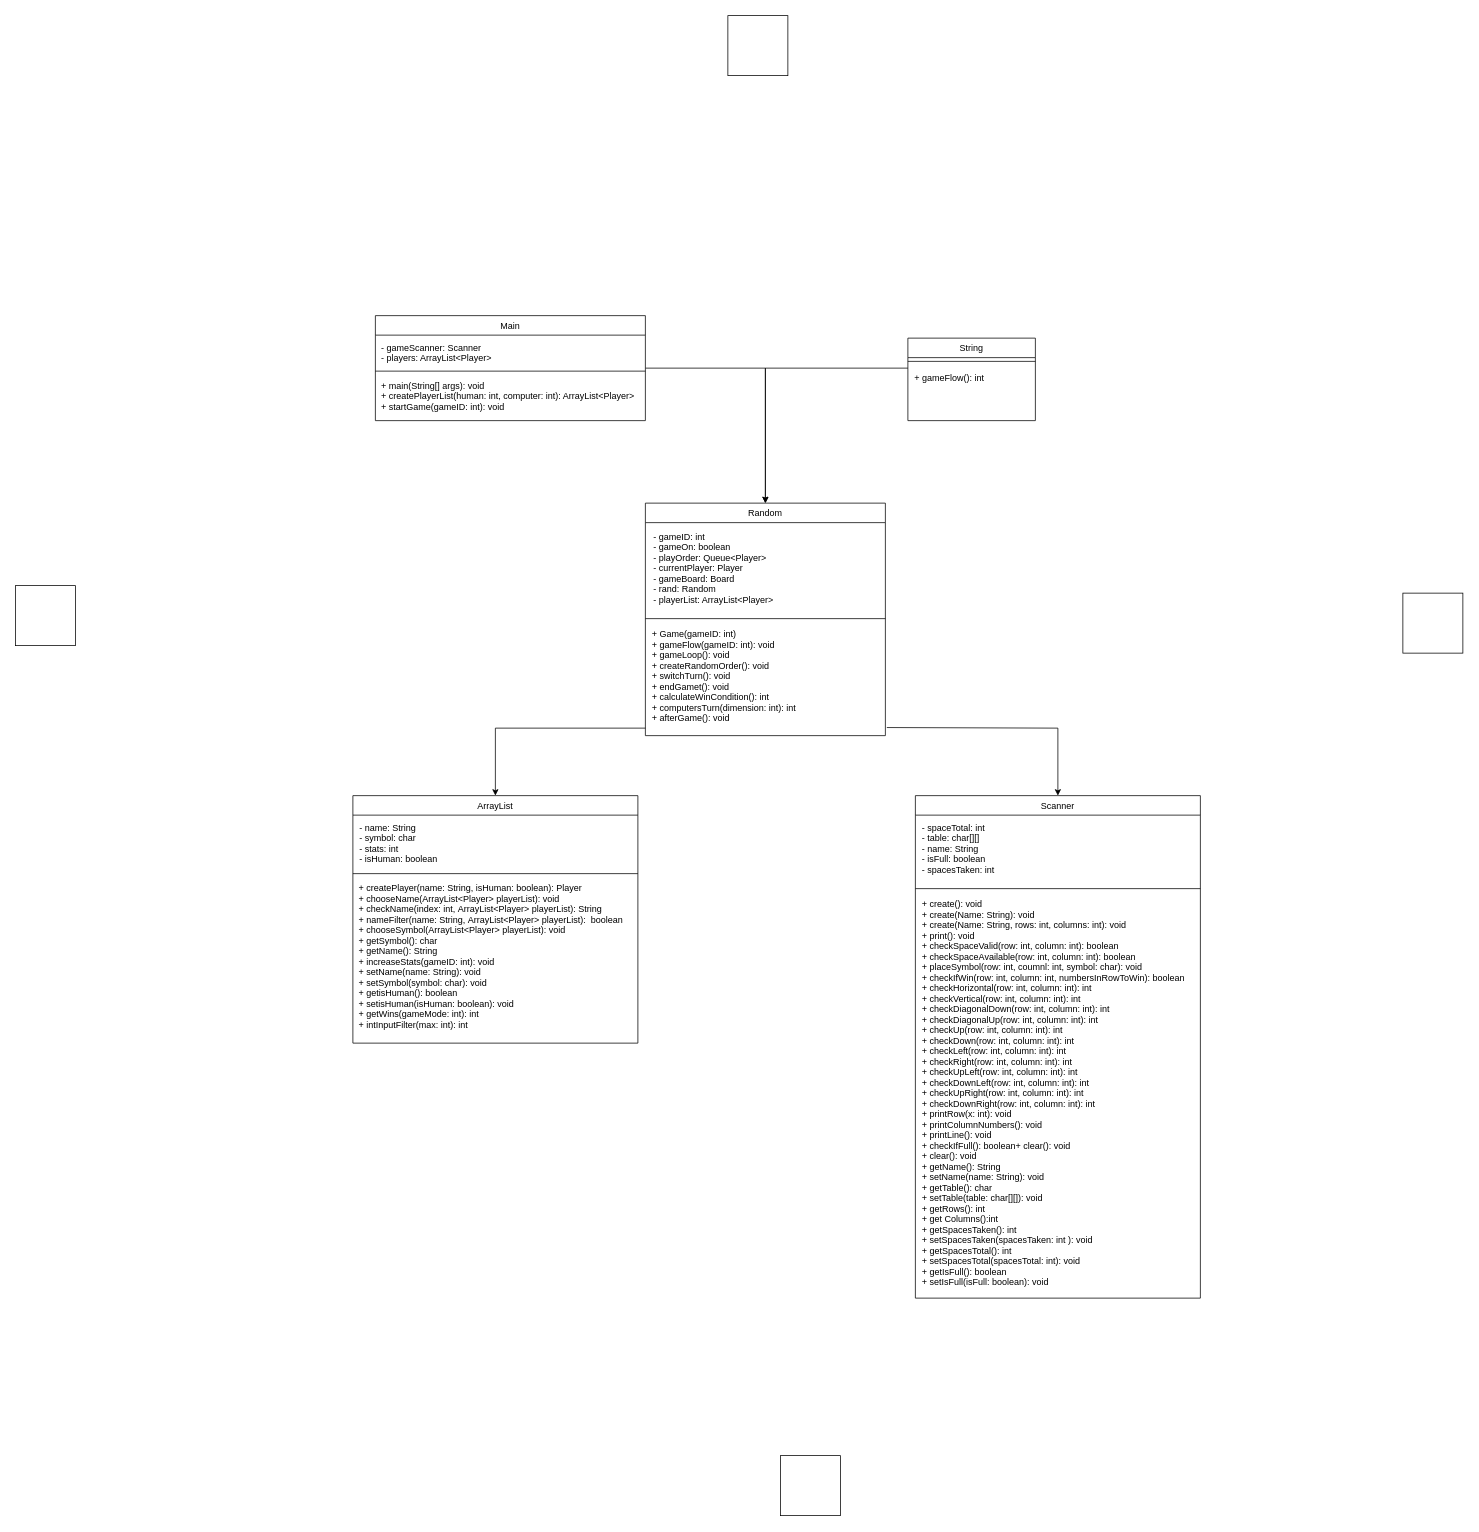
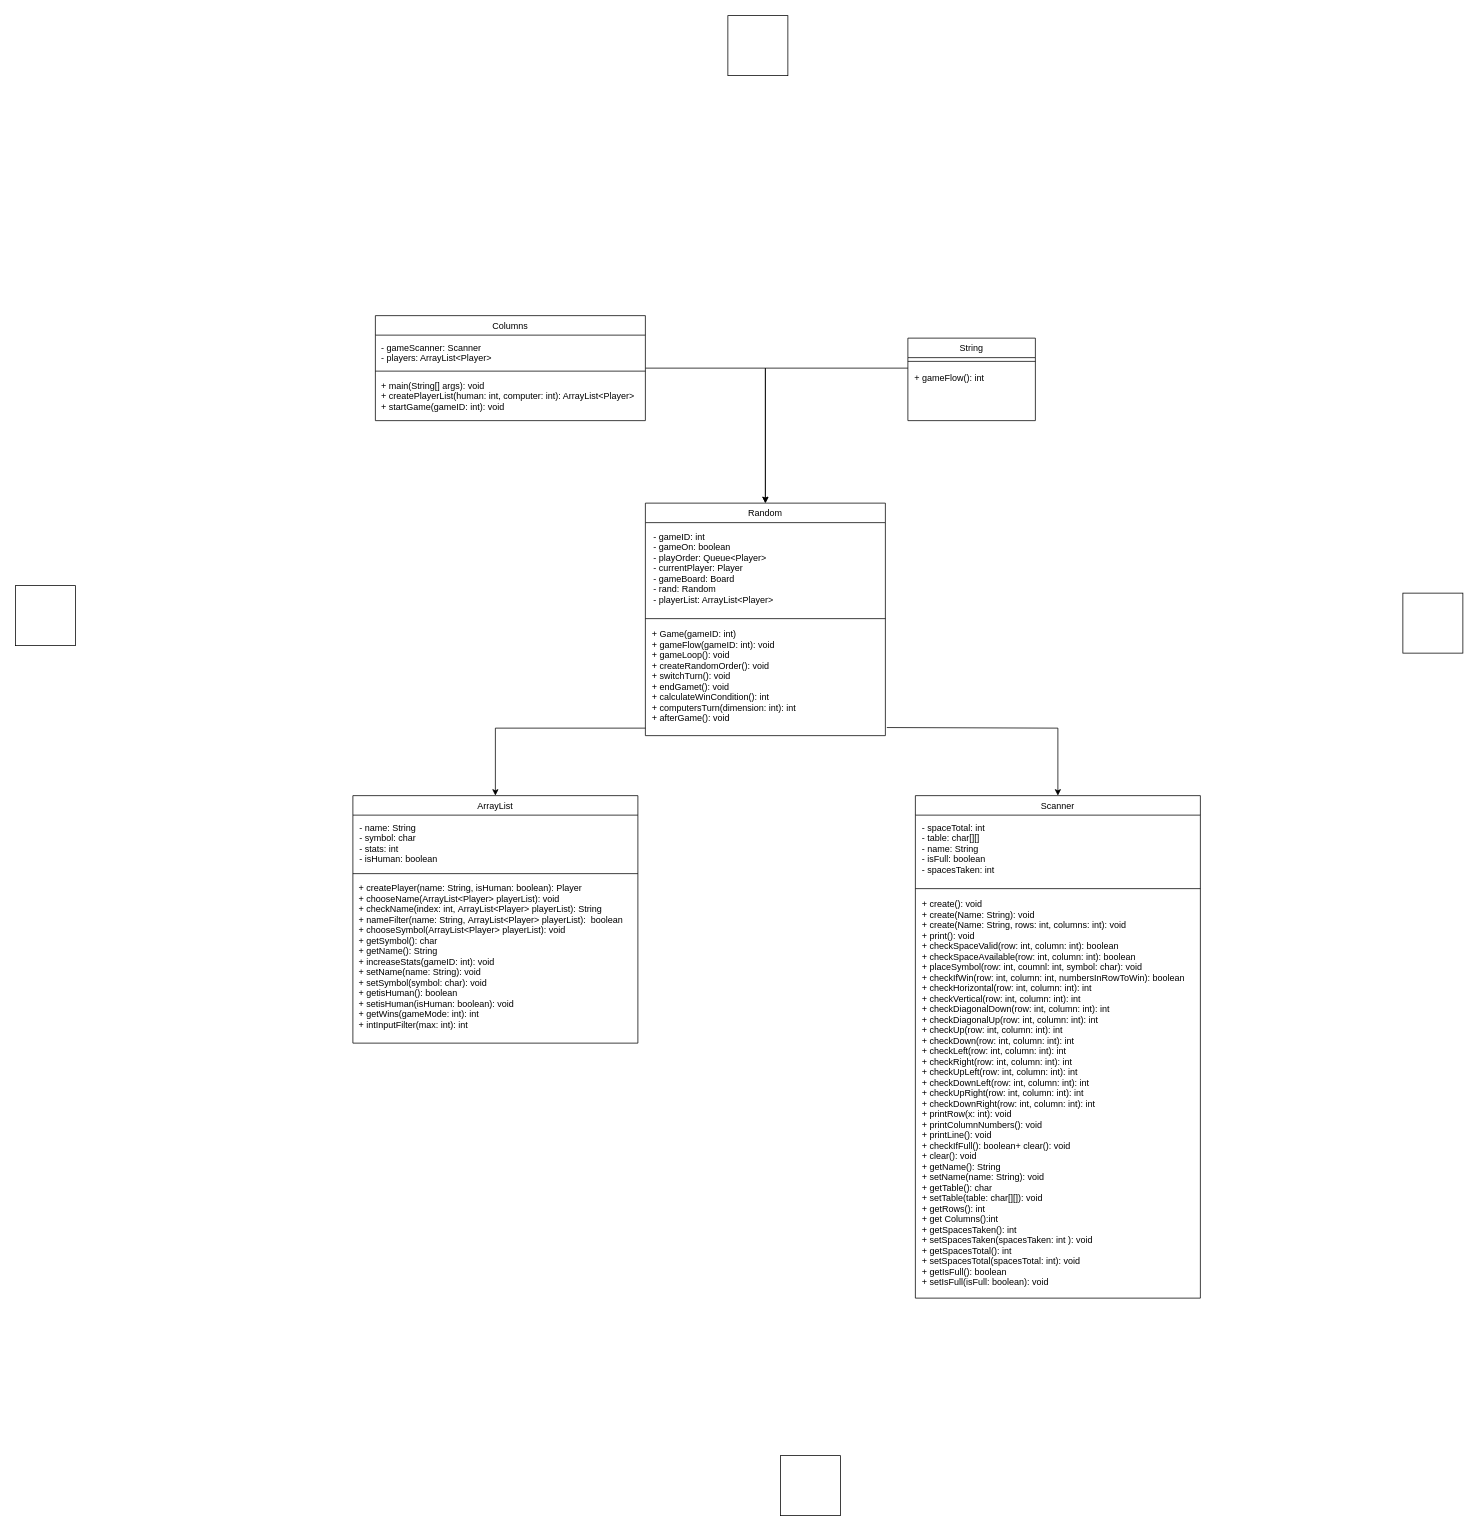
node "Main": label "Main" -> "Columns"
